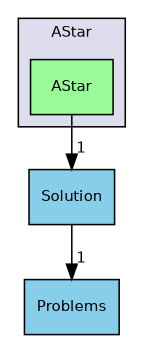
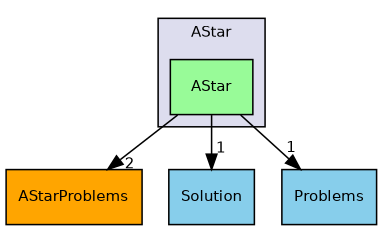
node "AStarProblems": added
edge "Solution" -> "Problems": now "AStar" -> "Problems"
